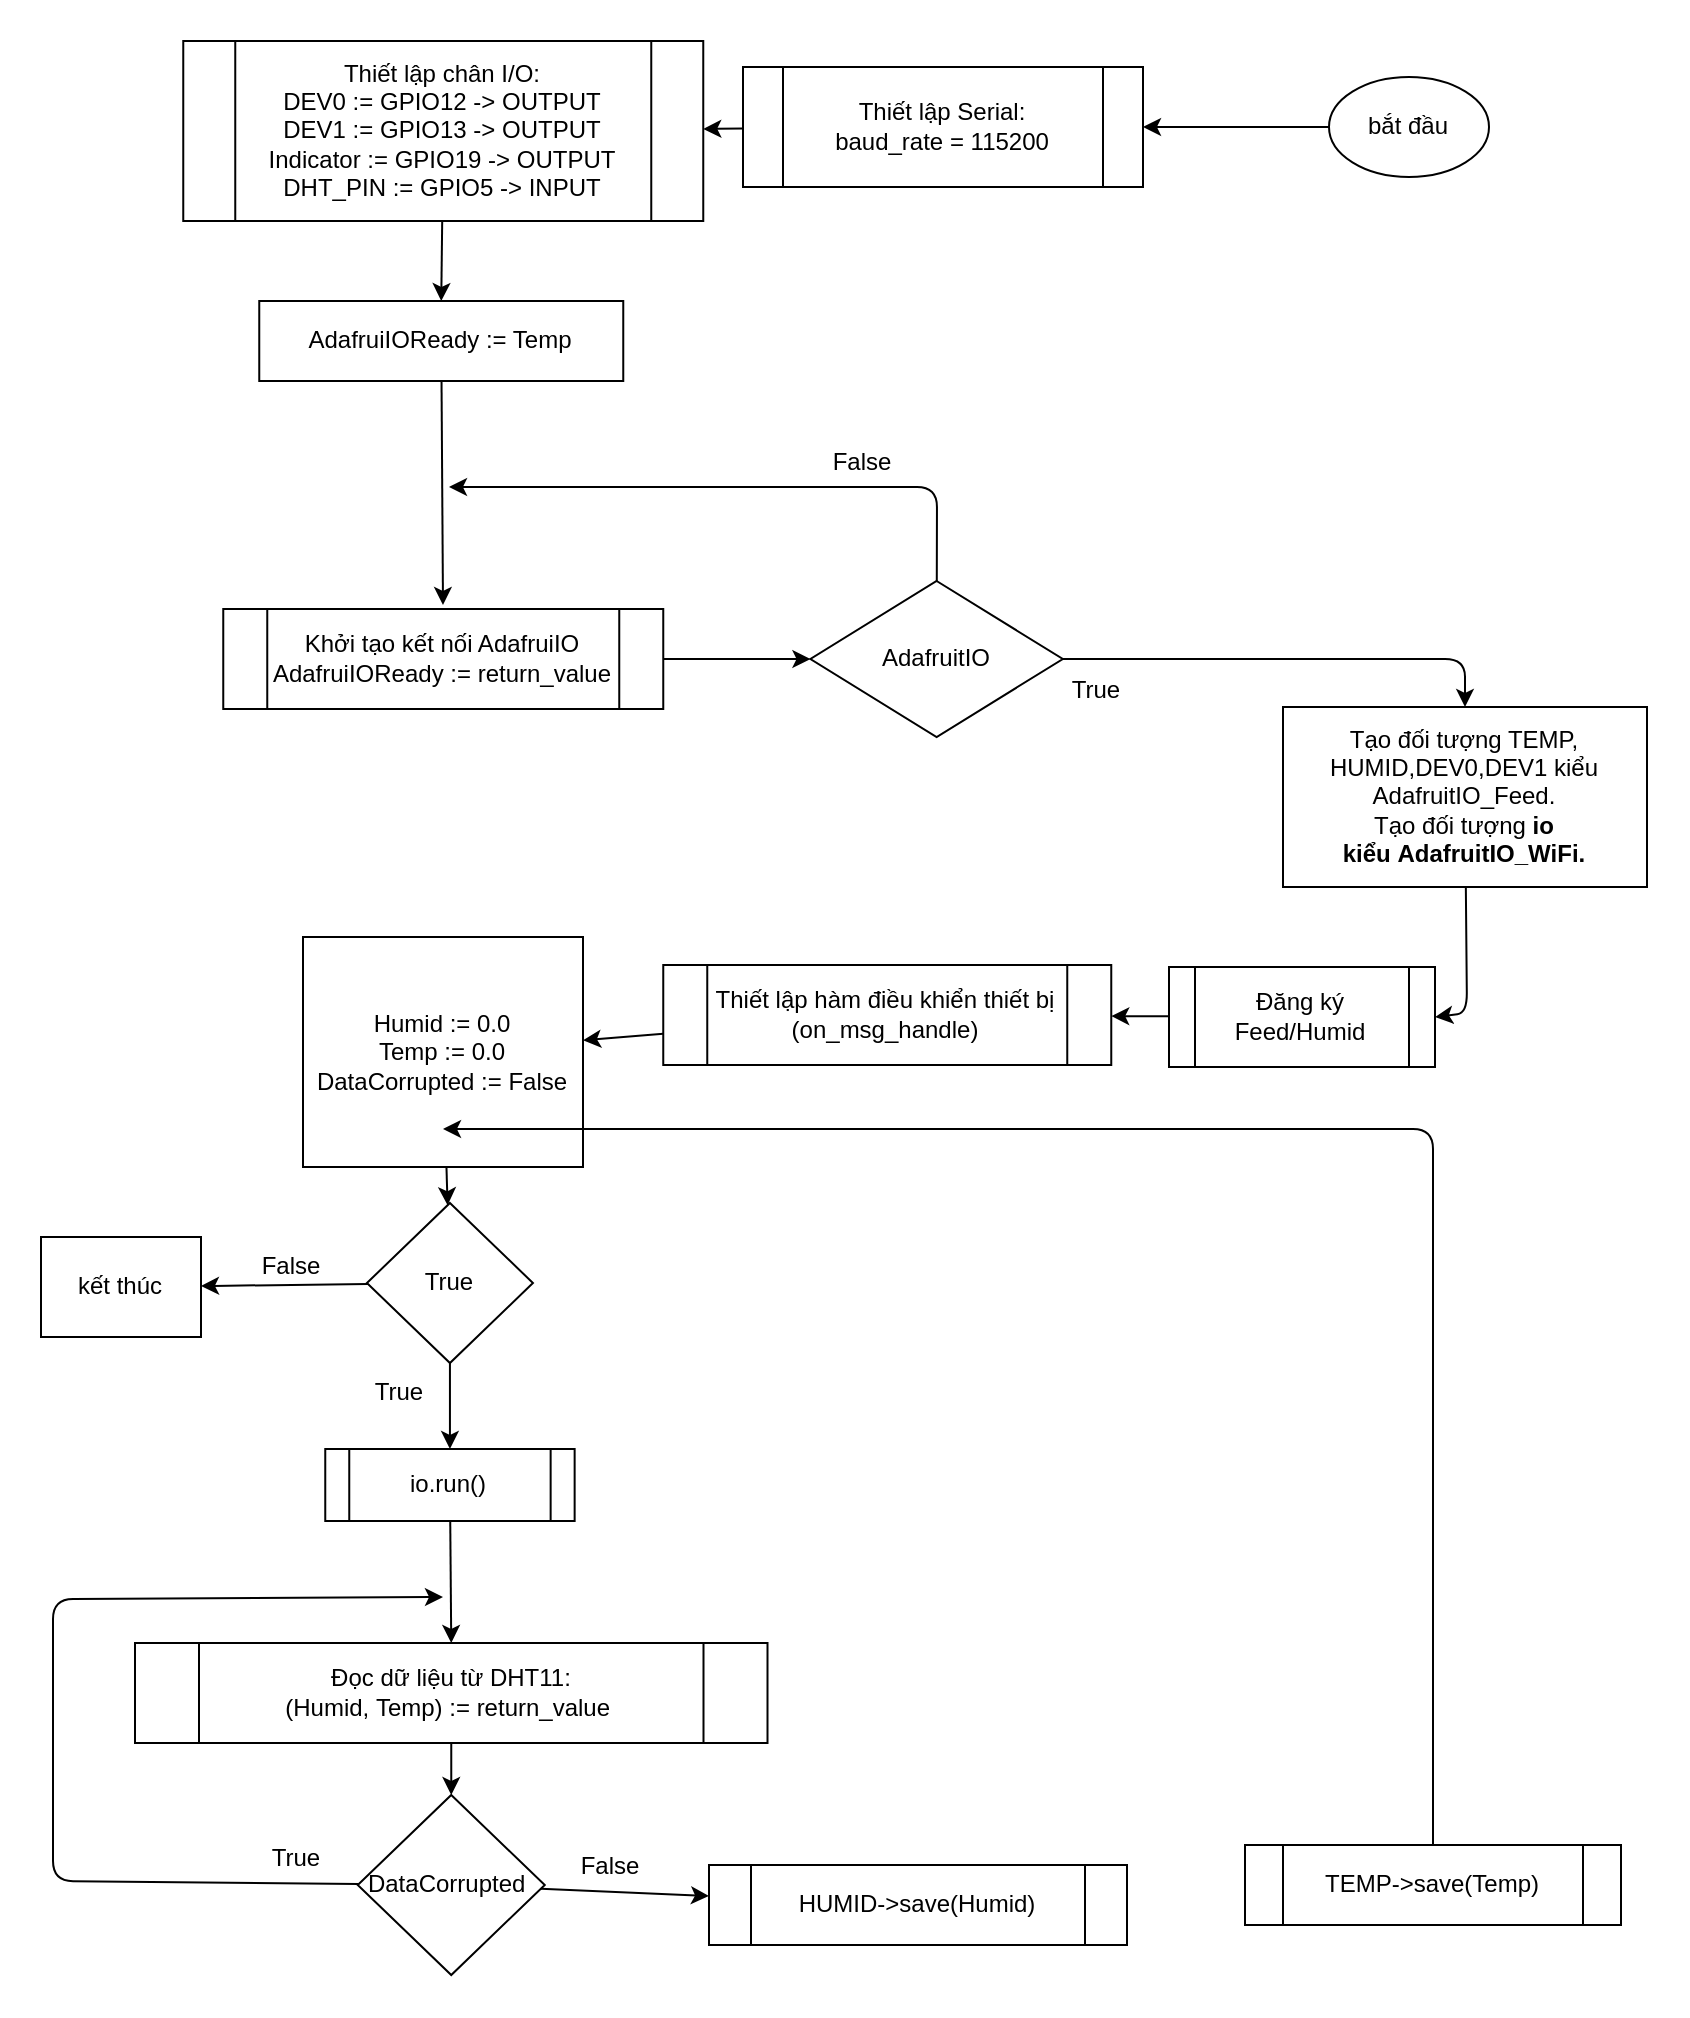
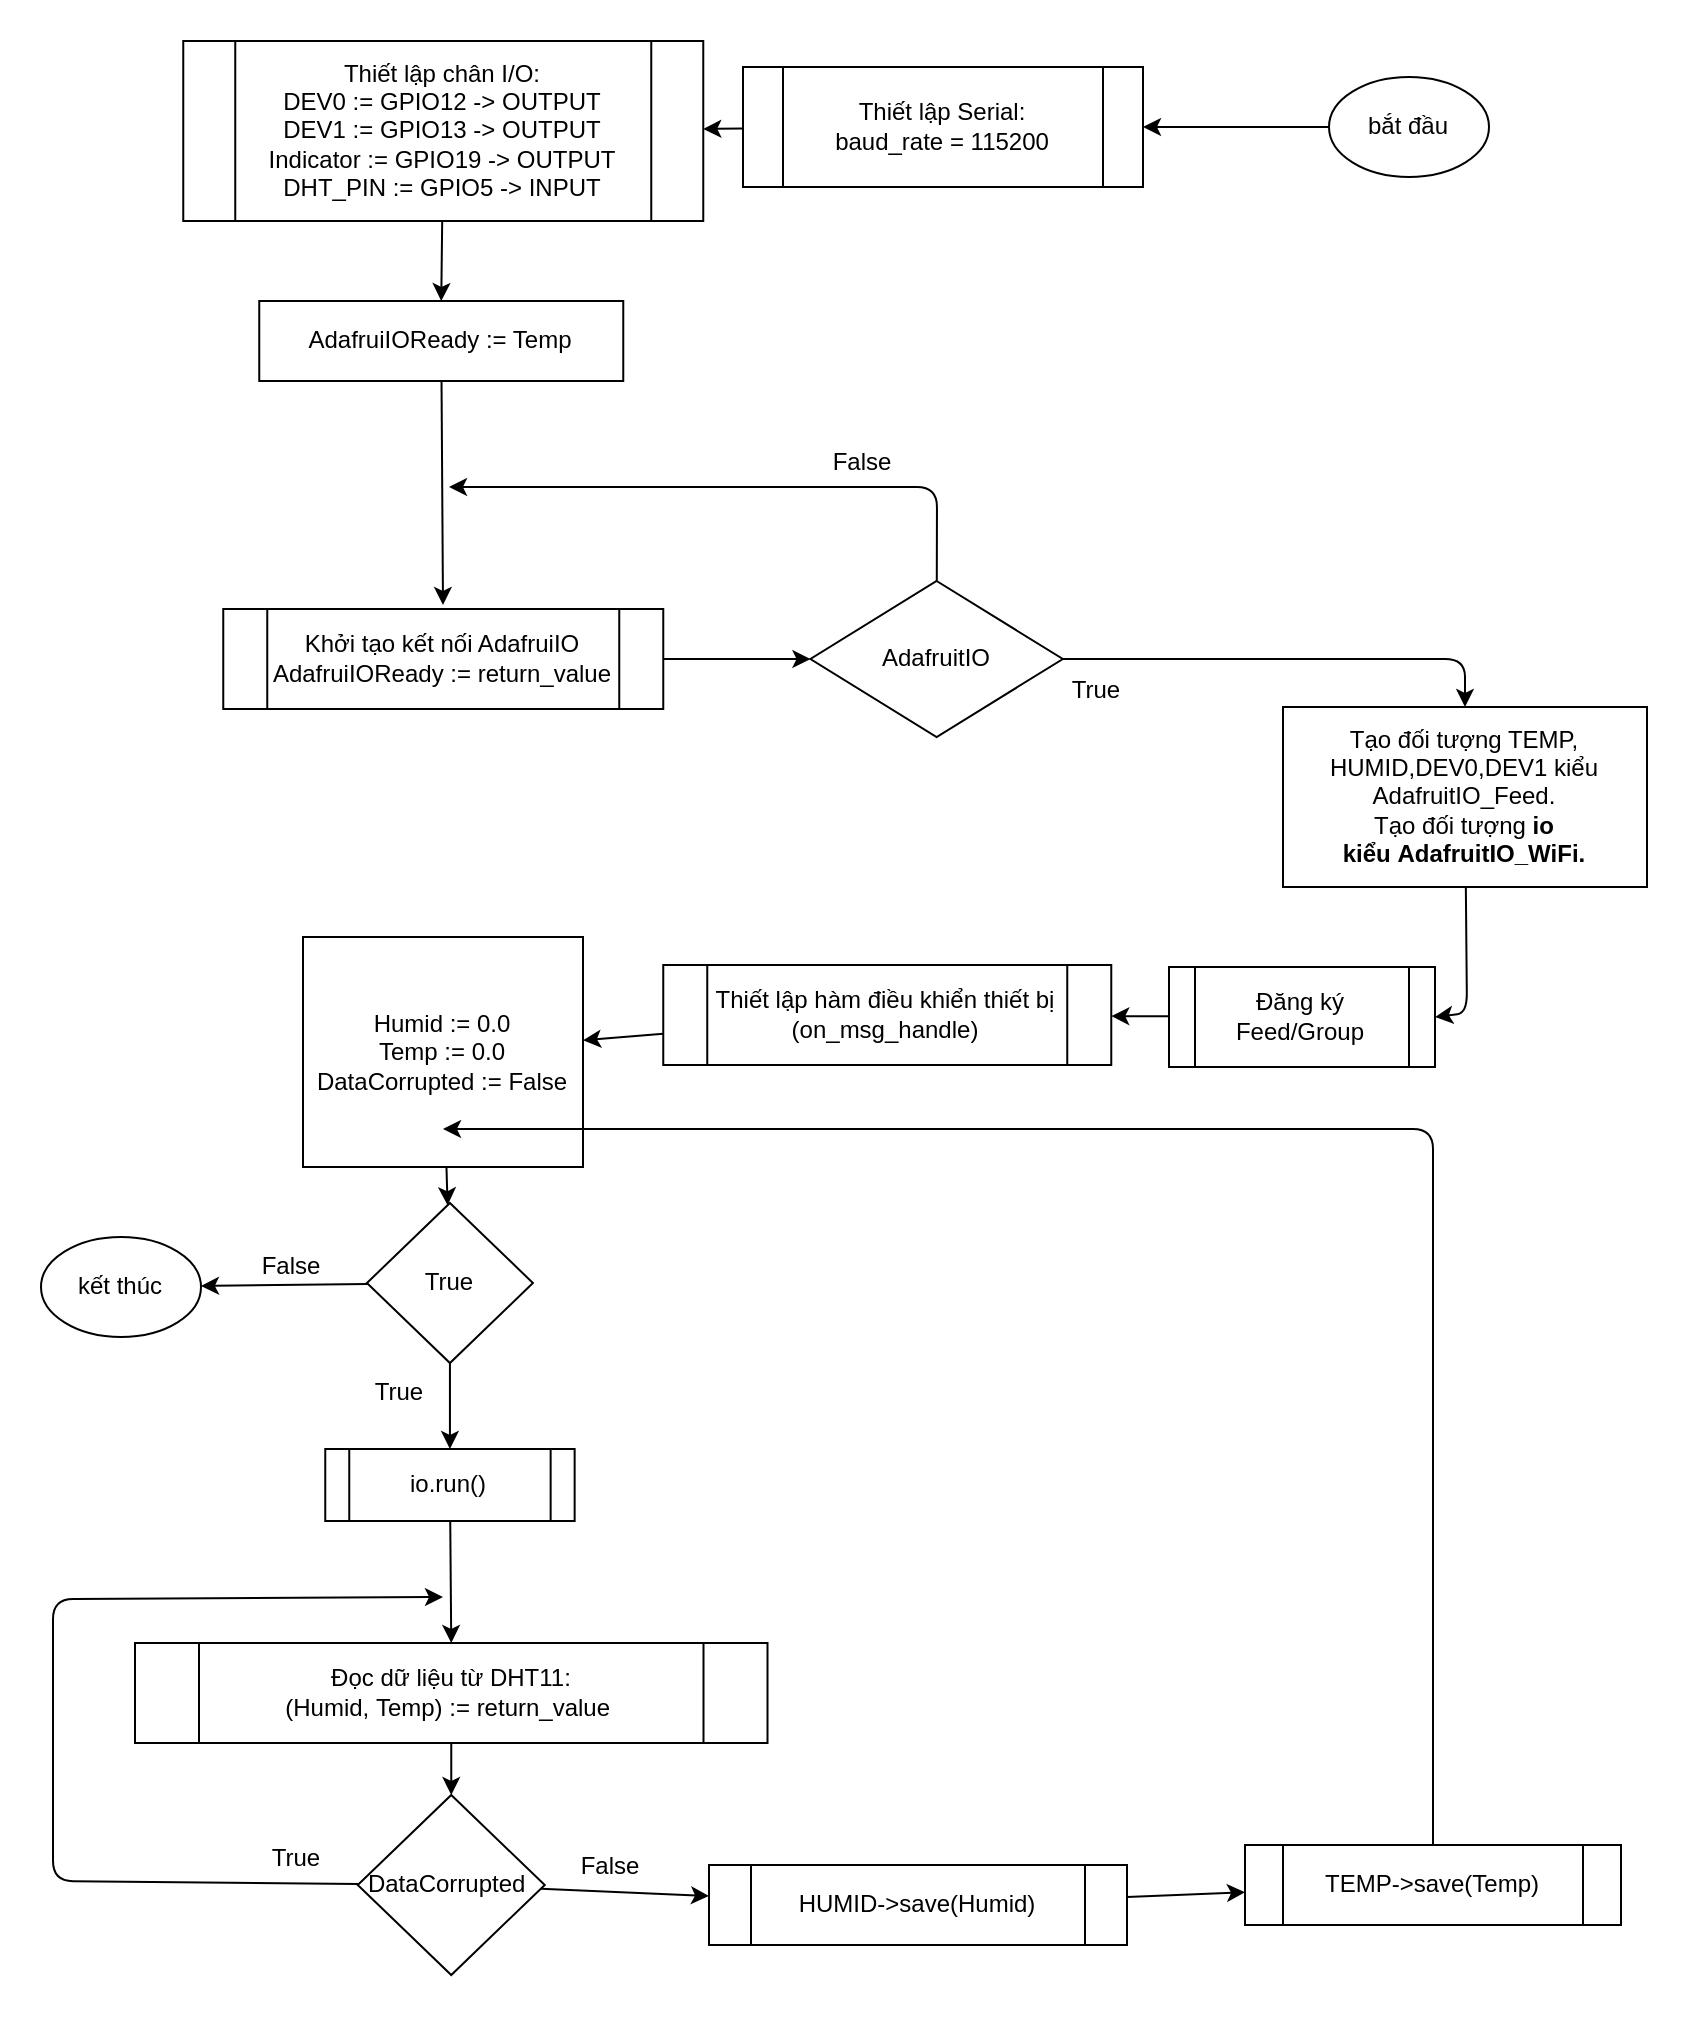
node "Đăng ký Feed/Humid": label "Đăng ký Feed/Humid" -> "Đăng ký Feed/Group"
node "kết thúc": shape rectangle -> ellipse
edge "HUMID->save(Humid)" -> "TEMP->save(Temp)": added
